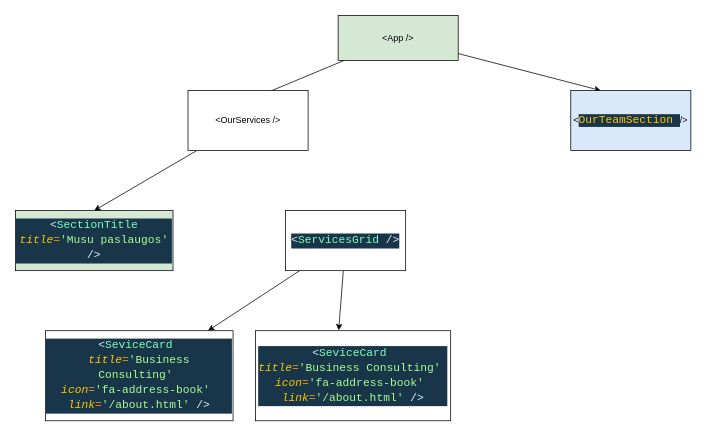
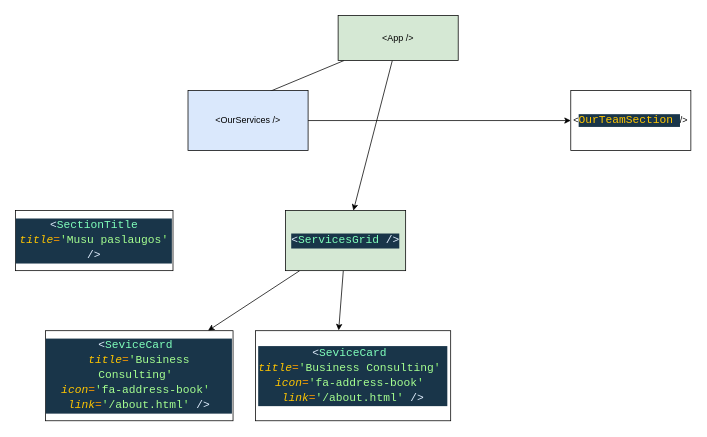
edge "<App />" -> "<OurTeamSection />": now "<App />" -> "<ServicesGrid />"
node "<OurServices />": fillcolor #ffffff -> #dae8fc
node "<OurTeamSection />": fillcolor #dae8fc -> #ffffff
edge "<OurServices />" -> "<SectionTitle title='Musu paslaugos' />": now "<OurServices />" -> "<OurTeamSection />"
node "<SectionTitle title='Musu paslaugos' />": fillcolor #d5e8d4 -> #ffffff
node "<ServicesGrid />": fillcolor #ffffff -> #d5e8d4
